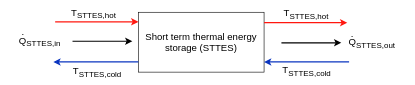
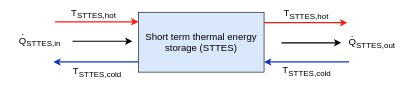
node "Short term thermal energy storage (STTES)": fillcolor #ffffff -> #dae8fc
